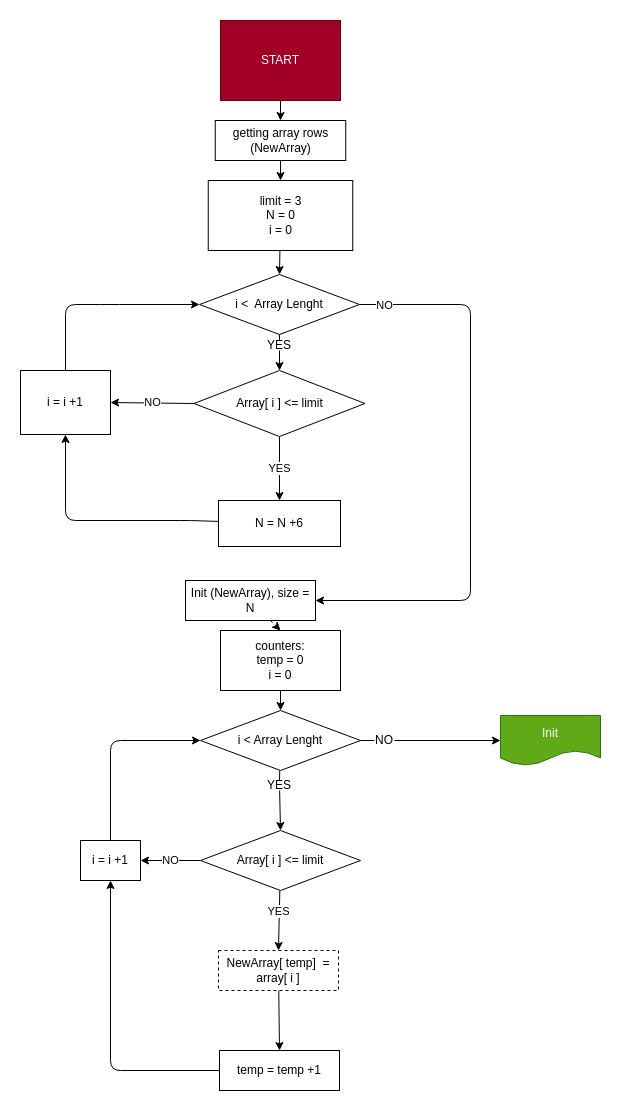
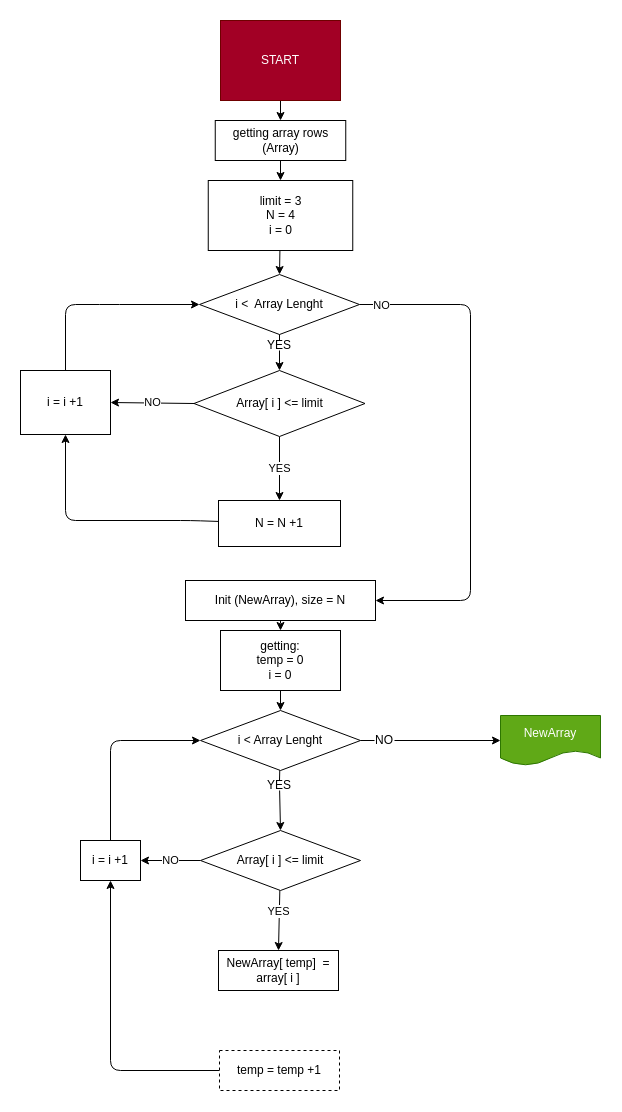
node "getting array rows (NewArray)": label "getting array rows (NewArray)" -> "getting array rows (Array)"
node "limit = 3 N = 0 i = 0": label "limit = 3 N = 0 i = 0" -> "limit = 3 N = 4 i = 0"
node "N = N +6": label "N = N +6" -> "N = N +1"
node "Init (NewArray), size = N": size 130x40 -> 190x40
node "counters: temp = 0 i = 0": label "counters: temp = 0 i = 0" -> "getting: temp = 0 i = 0"
node "Init": label "Init" -> "NewArray"
node "NewArray[ temp] = array[ i ]": style dashed -> solid
edge "NewArray[ temp] = array[ i ]" -> "temp = temp +1": removed
node "temp = temp +1": style solid -> dashed
